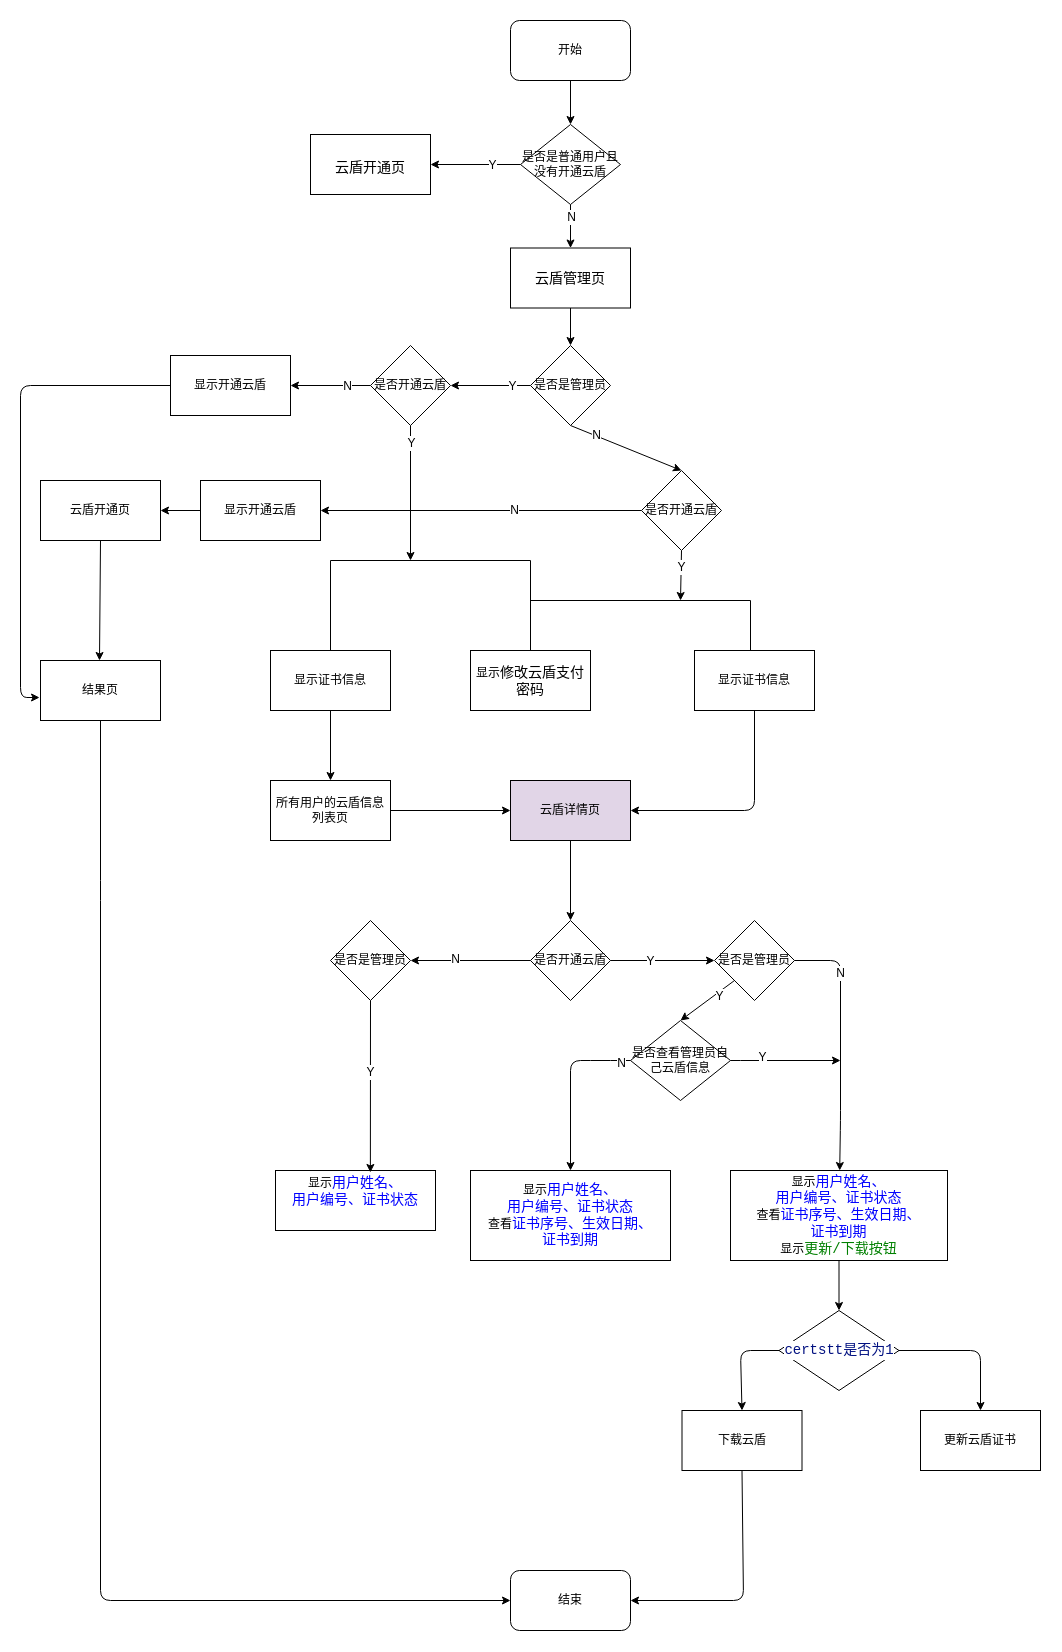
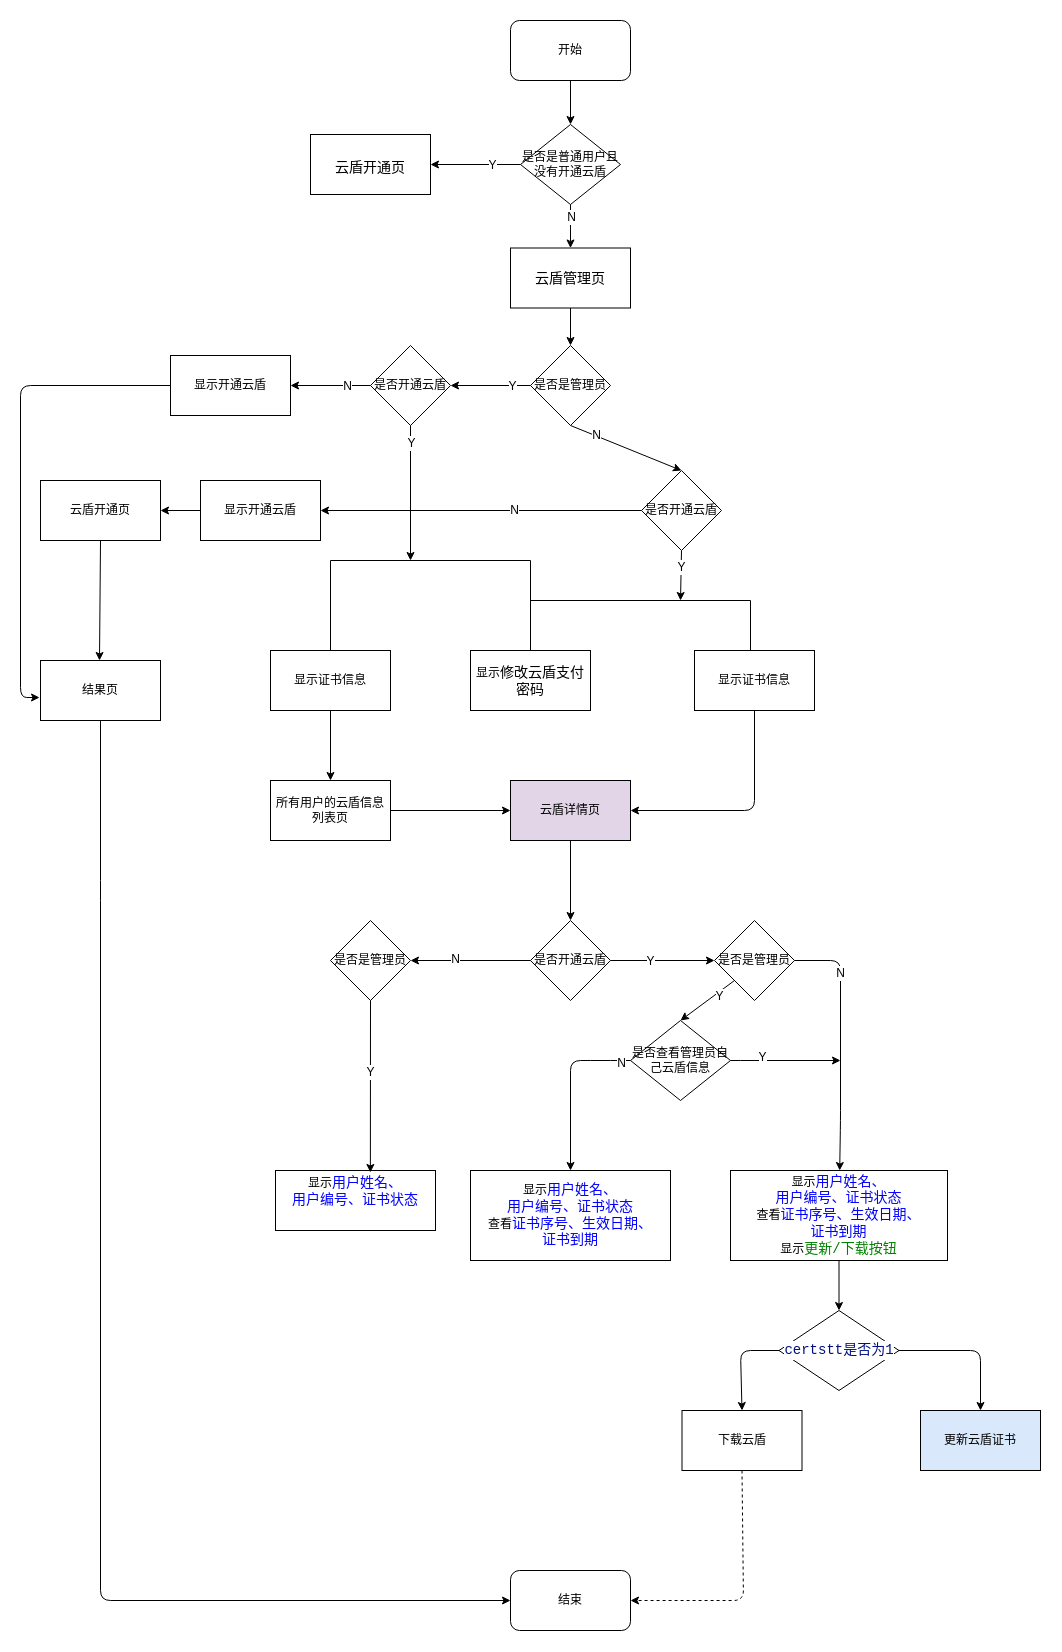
node "更新云盾证书": fillcolor #ffffff -> #dae8fc
edge "下载云盾" -> "结束": style solid -> dashed
